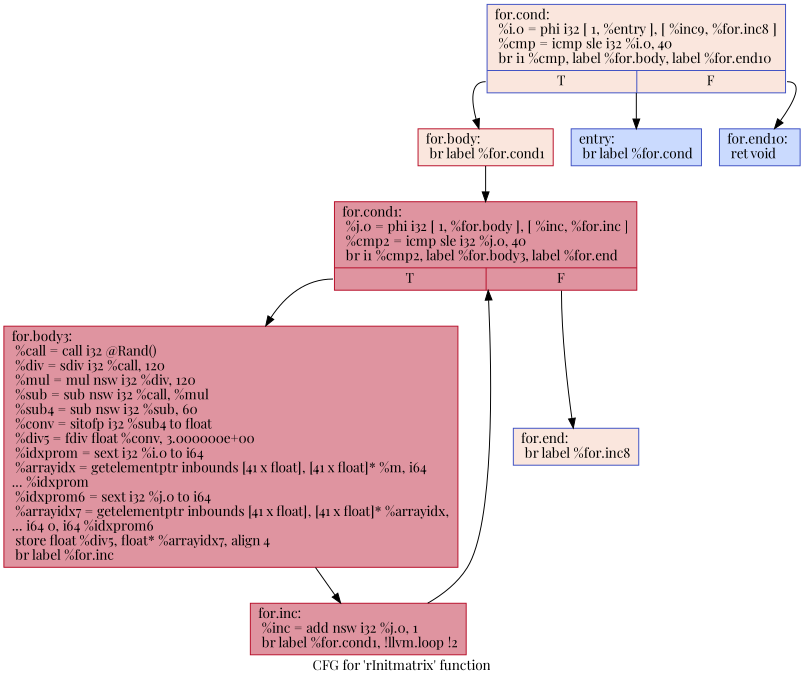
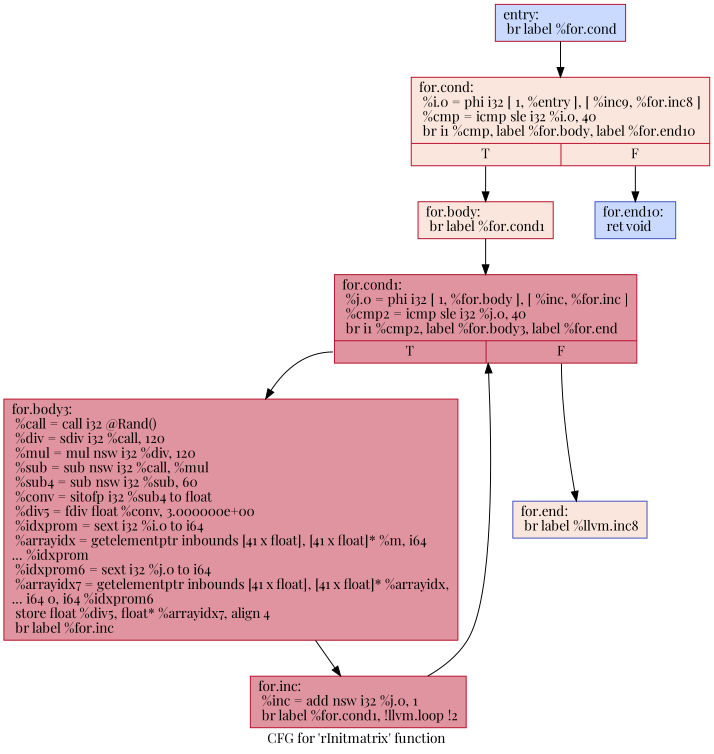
node "for.cond:": color #3d50c3ff -> #b70d28ff
edge "for.cond:" -> "entry:": reversed
node "entry:": color #3d50c3ff -> #b70d28ff
node "for.end:": text "br label %for.inc8" -> "br label %llvm.inc8"
